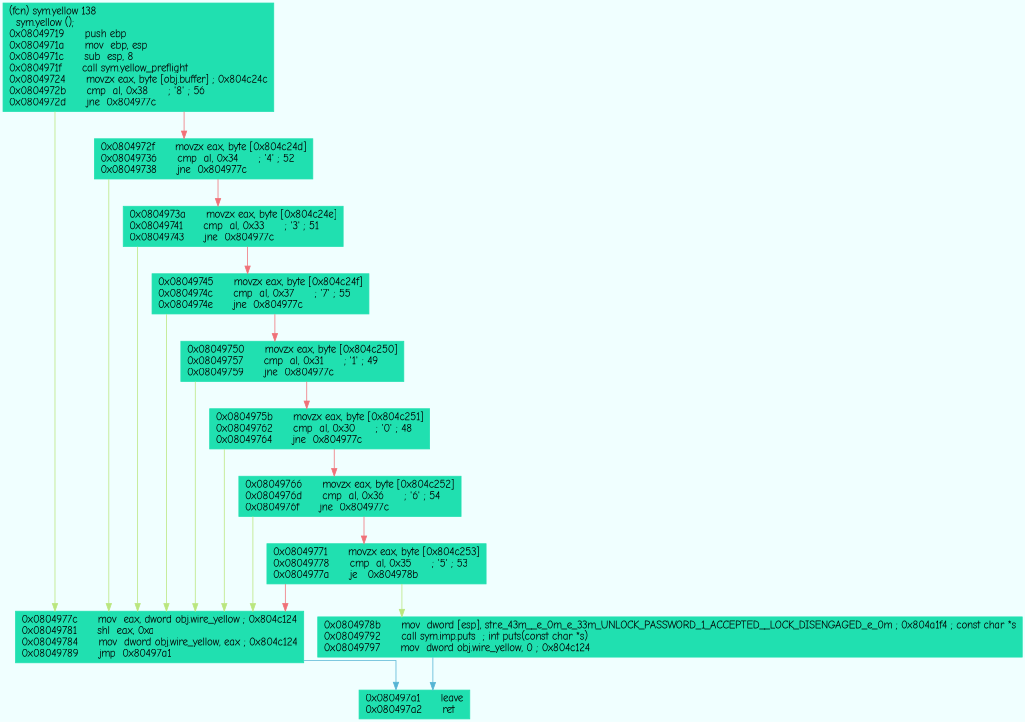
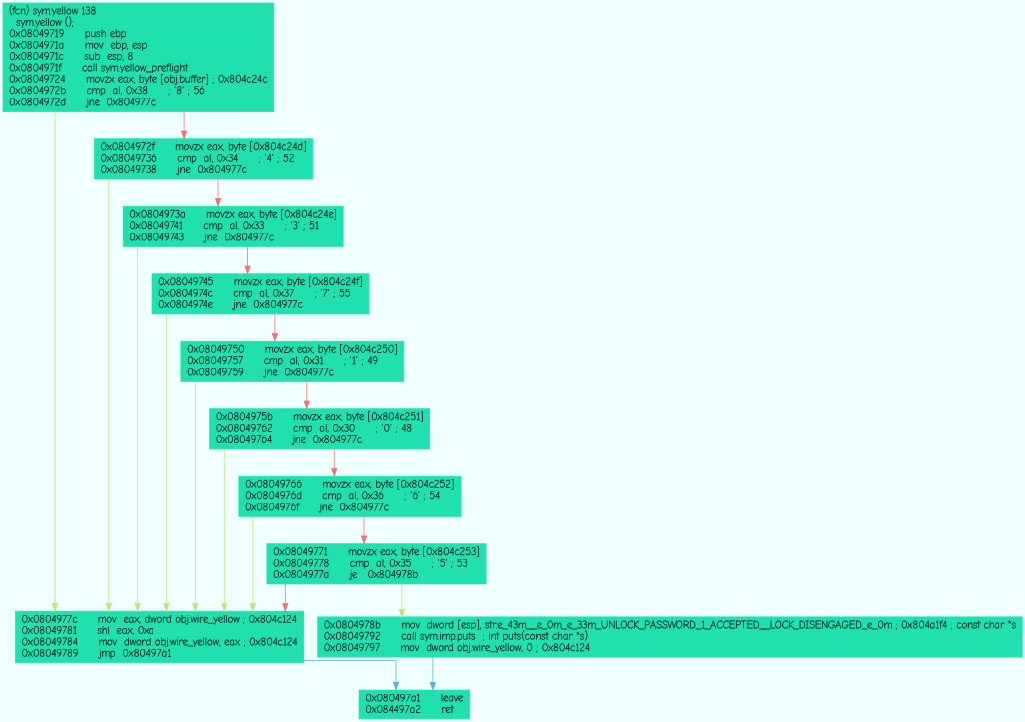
node "0x080497a1      leave 0x080497a2      ret": label "0x080497a1      leave 0x080497a2      ret" -> "0x080497a1      leave 0x084497a2      ret"
